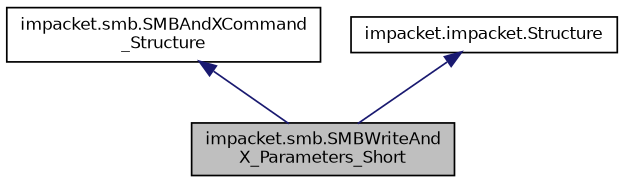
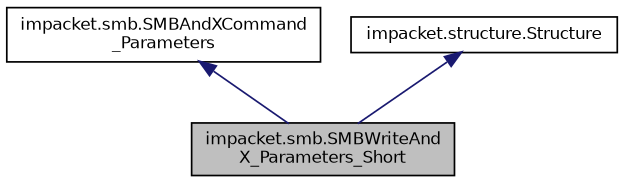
node "impacket.smb.SMBAndXCommand _Structure": label "impacket.smb.SMBAndXCommand _Structure" -> "impacket.smb.SMBAndXCommand _Parameters"
node "impacket.impacket.Structure": label "impacket.impacket.Structure" -> "impacket.structure.Structure"
